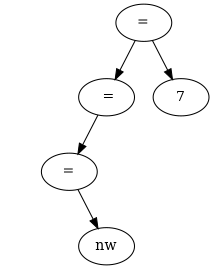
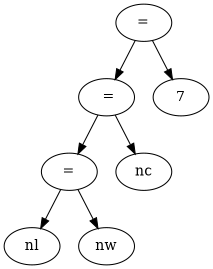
node "nc": added
node "nl": added
